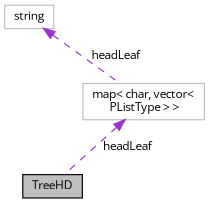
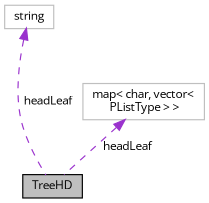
edge "map< char, vector< PListType > >" -> "string": now "TreeHD" -> "string"
